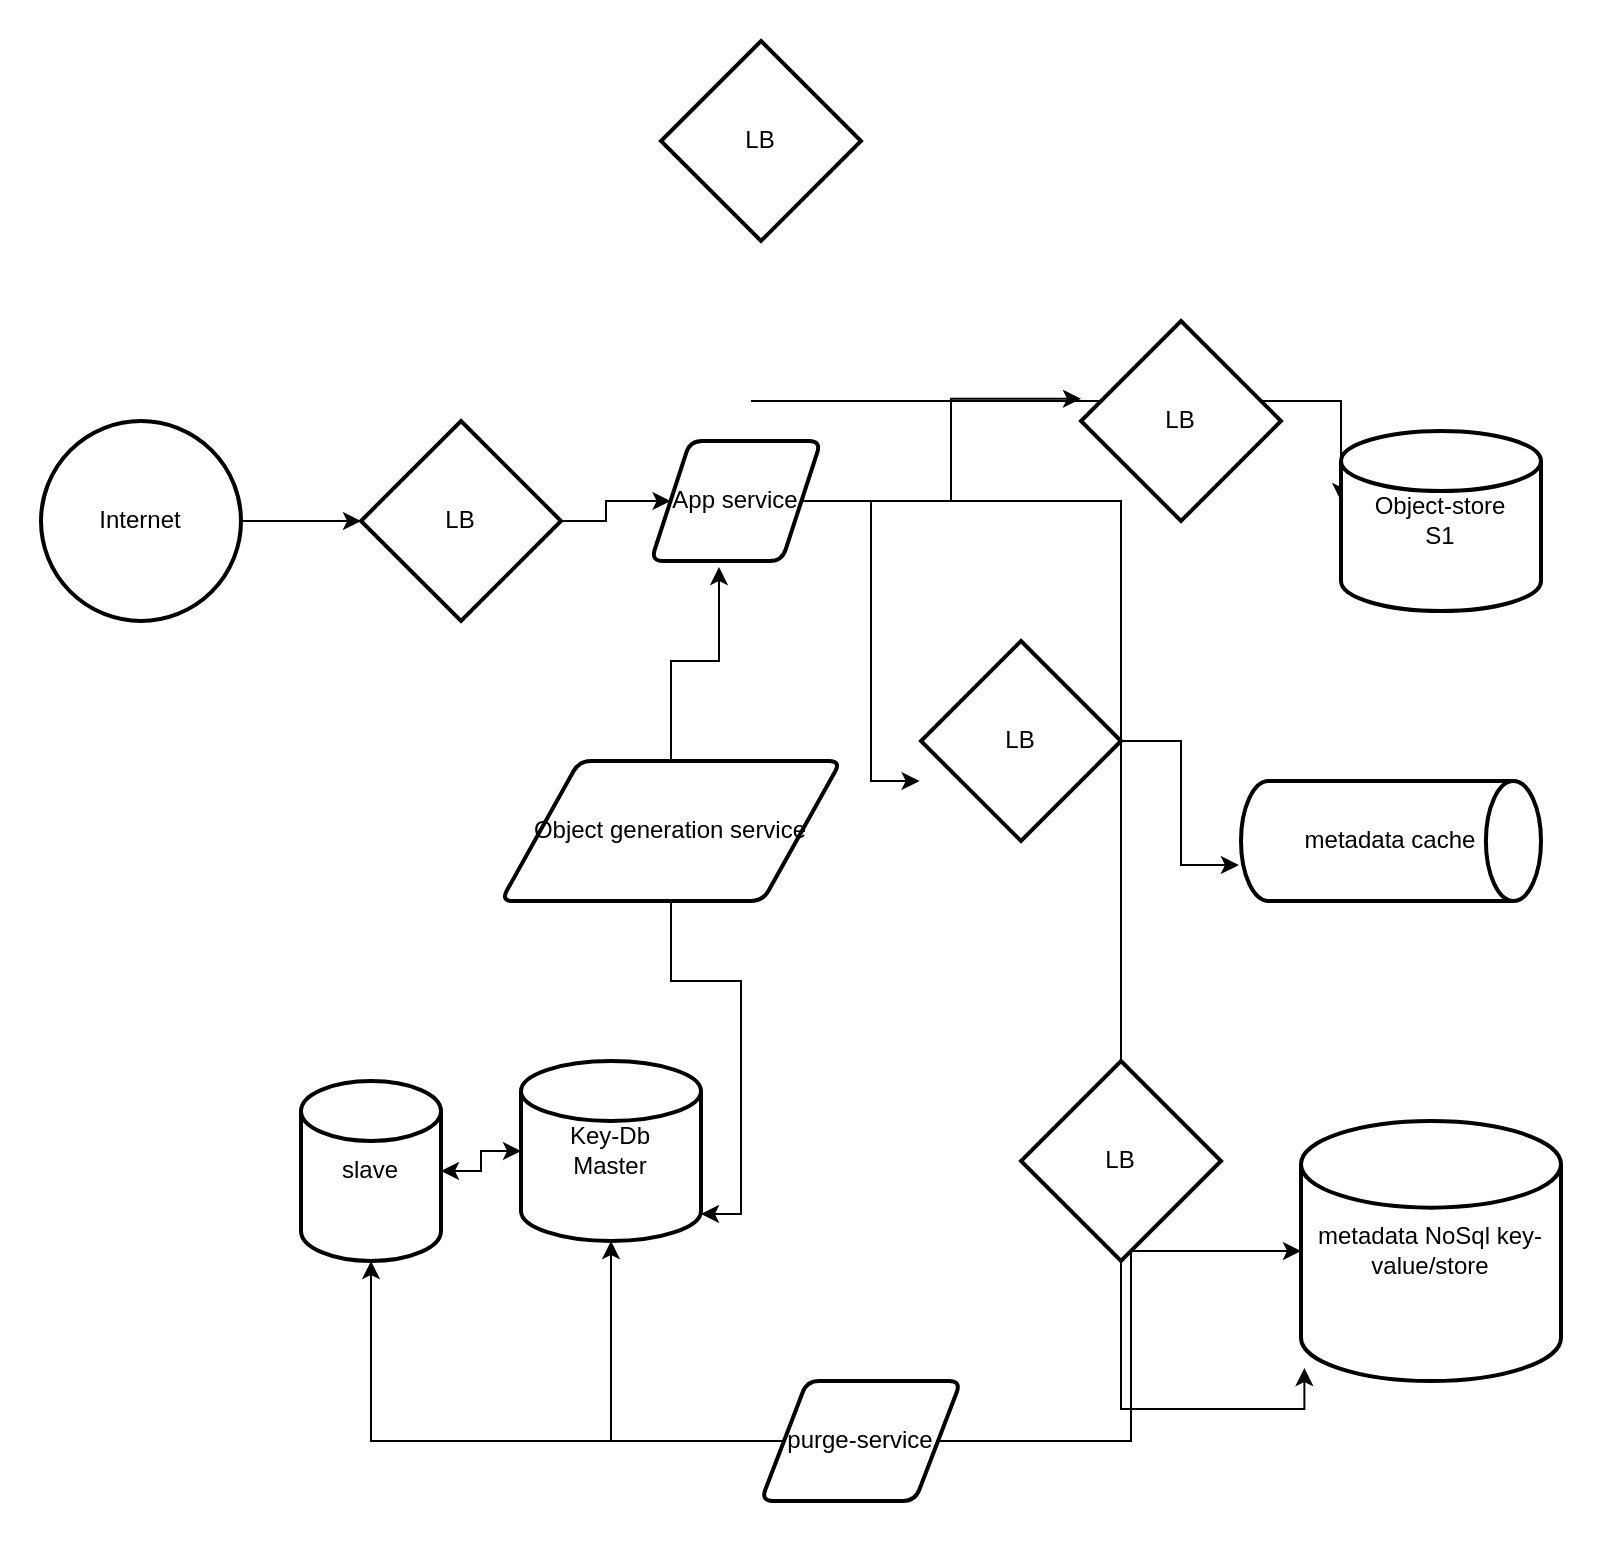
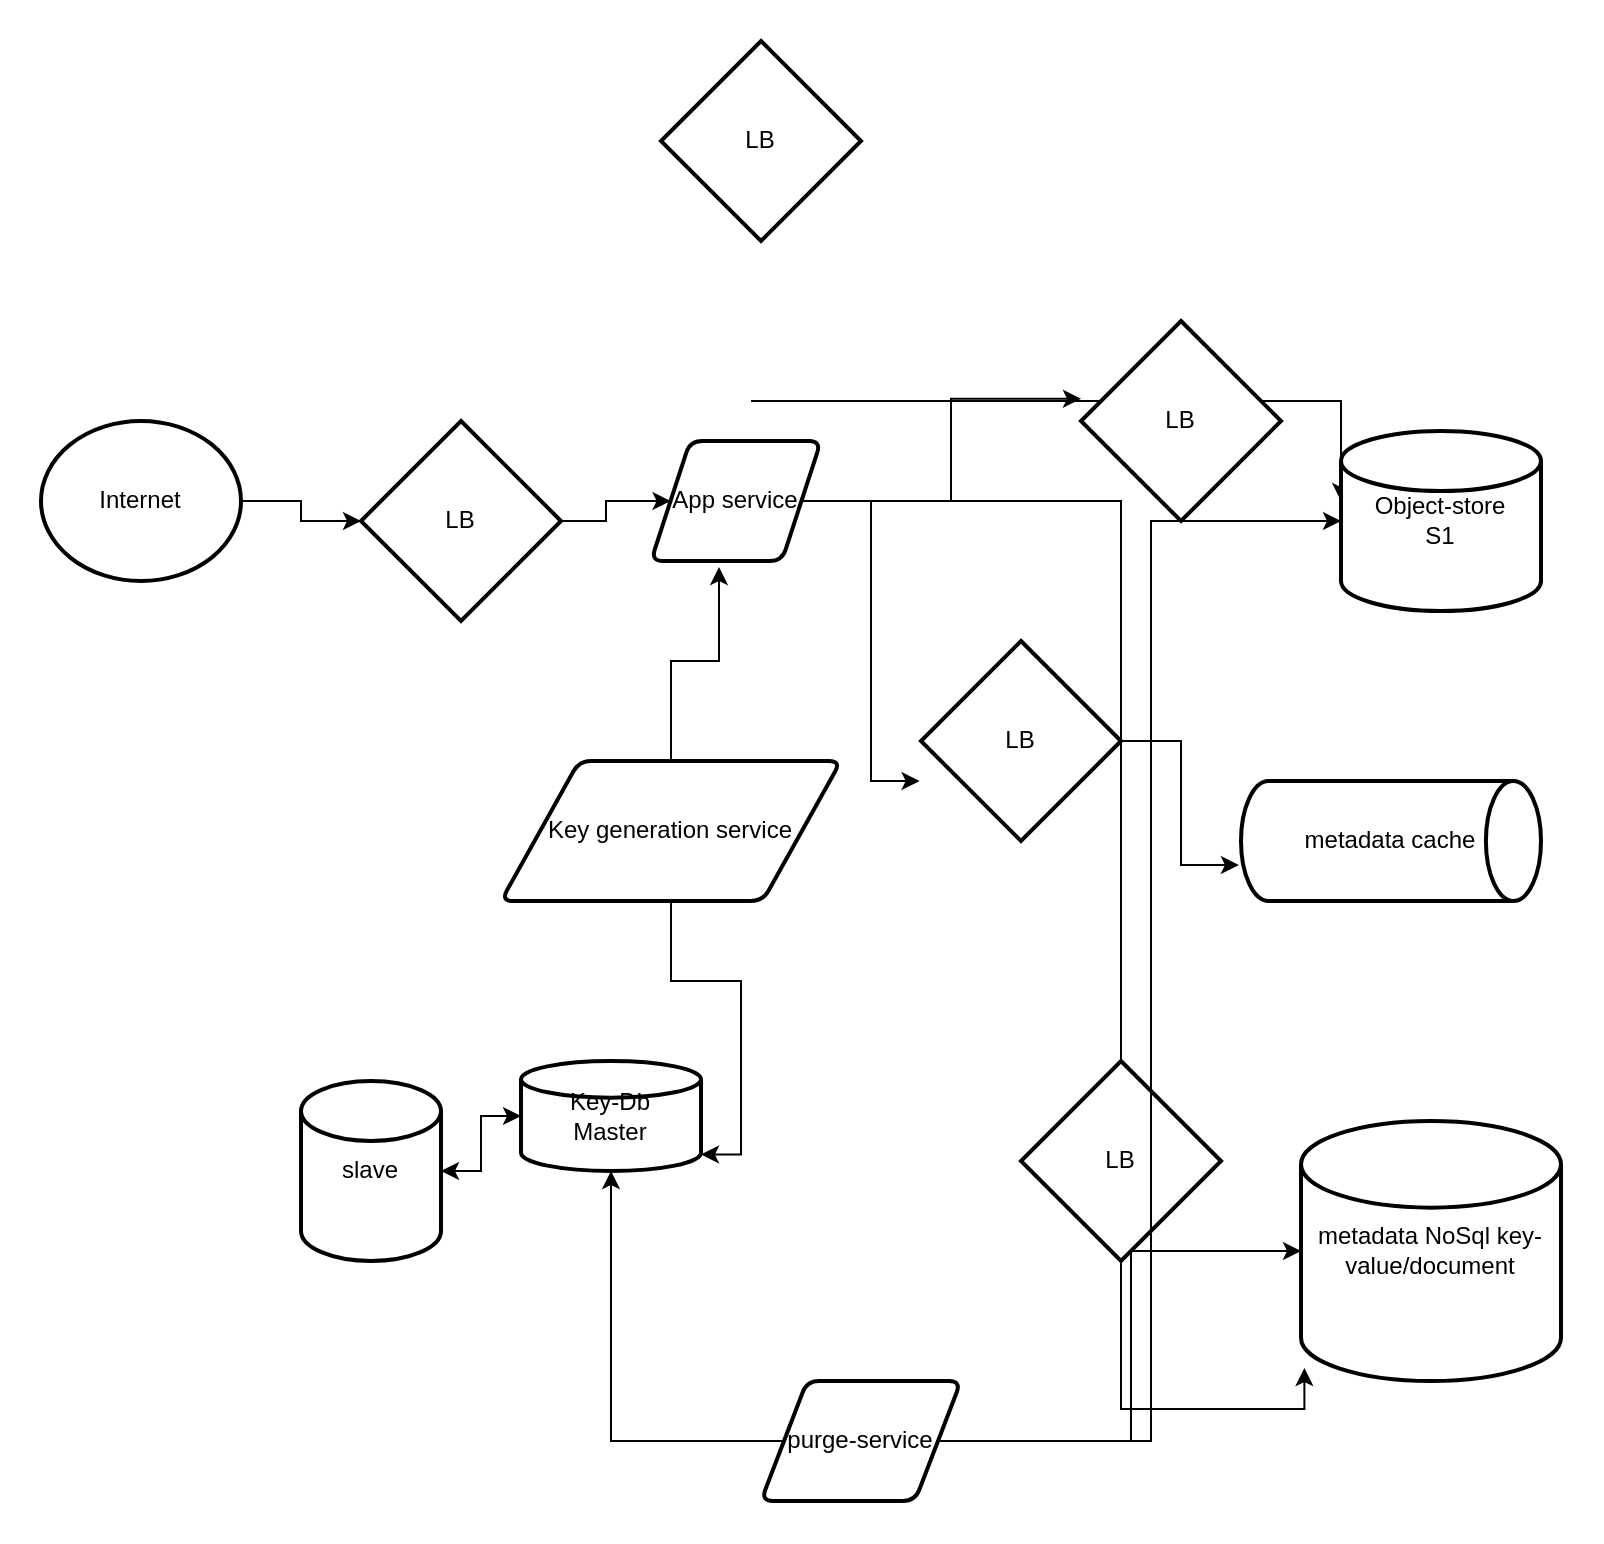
node "Internet": size 200x200 -> 200x160
node "Object generation service": label "Object generation service" -> "Key generation service"
node "Key-Db Master": size 180x180 -> 180x110
node "metadata NoSql key-value/store": label "metadata NoSql key-value/store" -> "metadata NoSql key-value/document"
edge "purge-service" -> "slave": now "purge-service" -> "Object-store S1"
